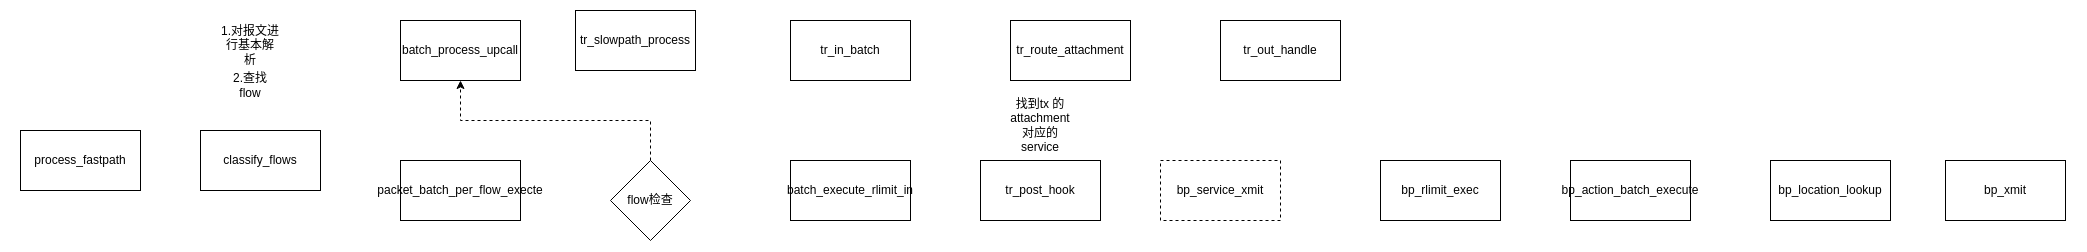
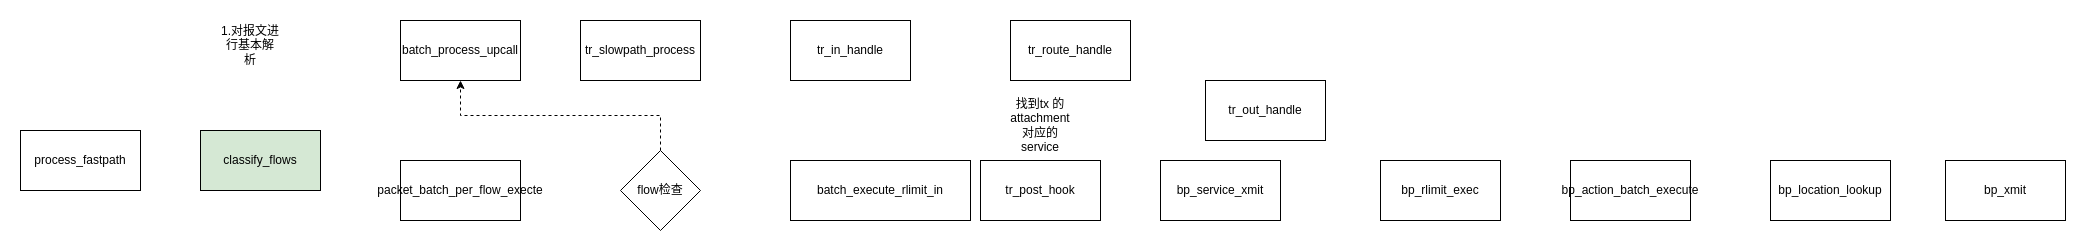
node "tr_slowpath_process": moved (636, 41) -> (641, 51)
node "tr_in_batch": label "tr_in_batch" -> "tr_in_handle"
node "tr_route_attachment": label "tr_route_attachment" -> "tr_route_handle"
node "tr_out_handle": moved (1281, 51) -> (1266, 111)
node "2.查找 flow": removed
node "classify_flows": fillcolor #ffffff -> #d5e8d4
node "batch_execute_rlimit_in": size 120x60 -> 180x60
node "bp_service_xmit": style dashed -> solid
node "flow检查": moved (651, 201) -> (661, 191)
